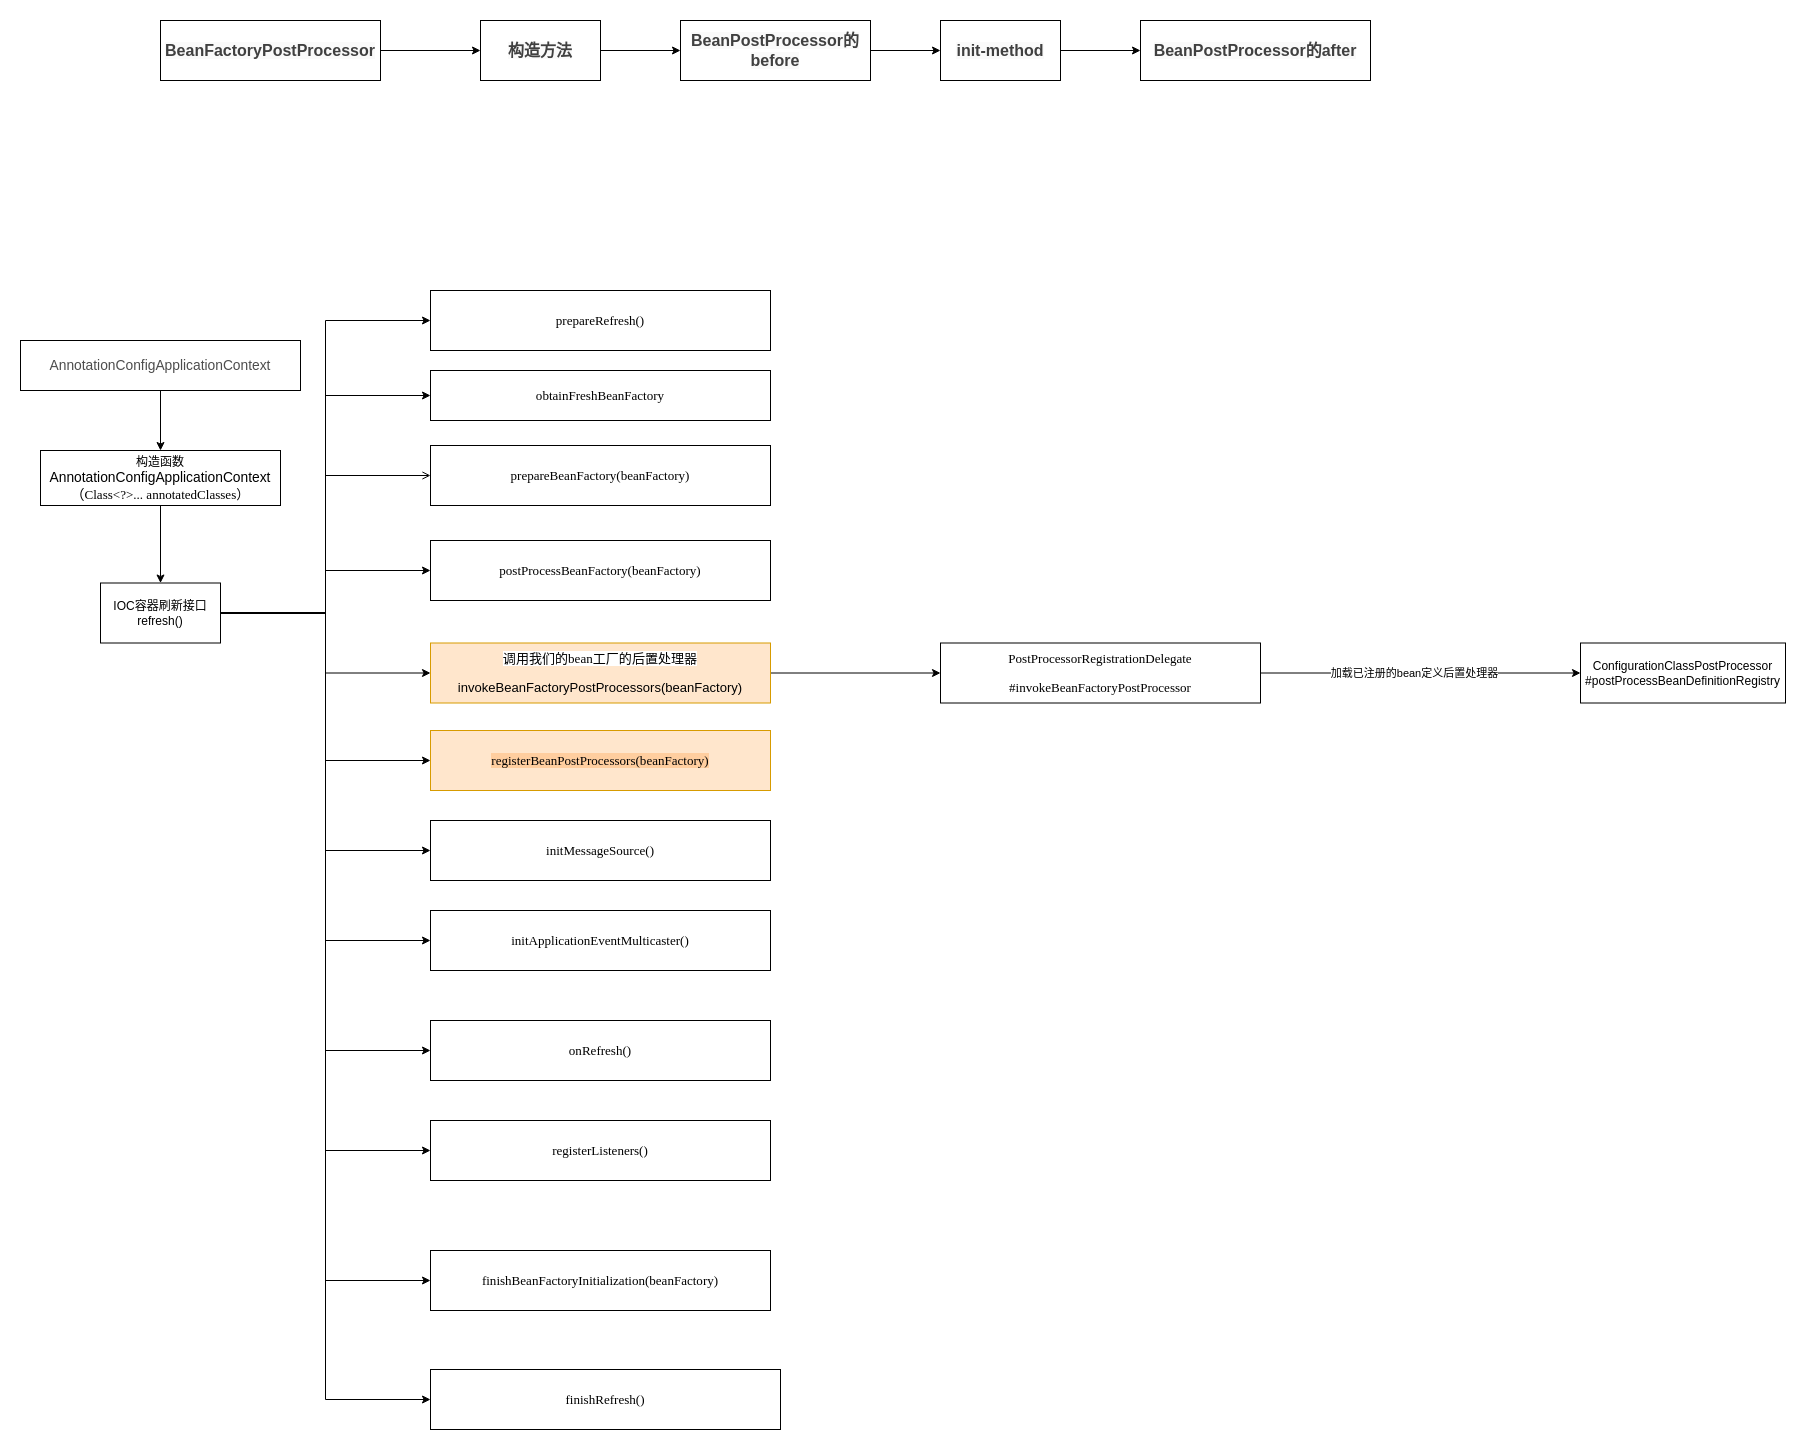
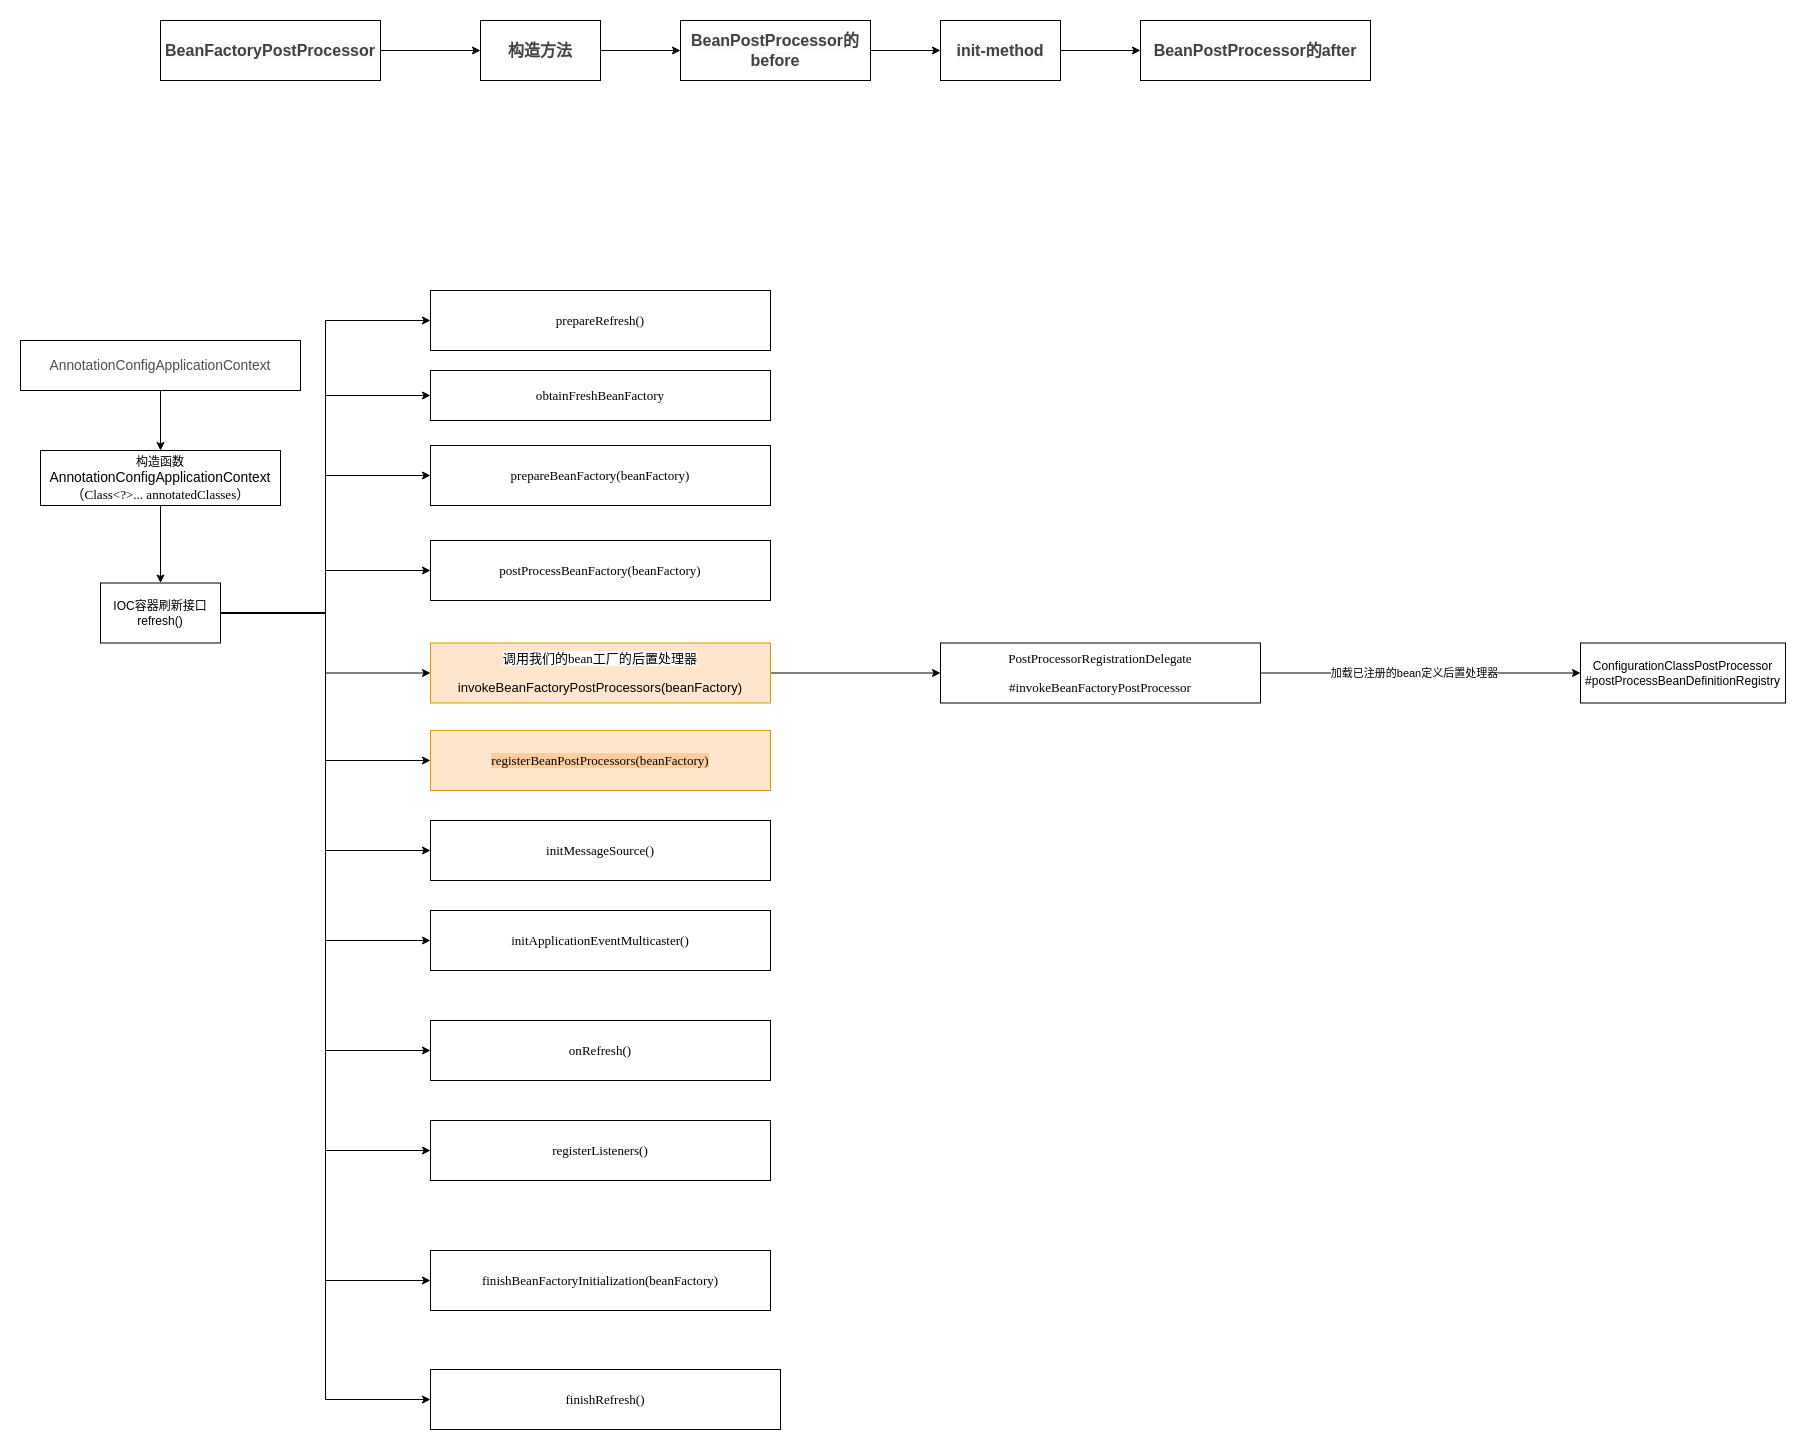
edge "IOC容器刷新接口refresh()" -> "prepareBeanFactory(beanFactory)": arrowhead open -> classic
